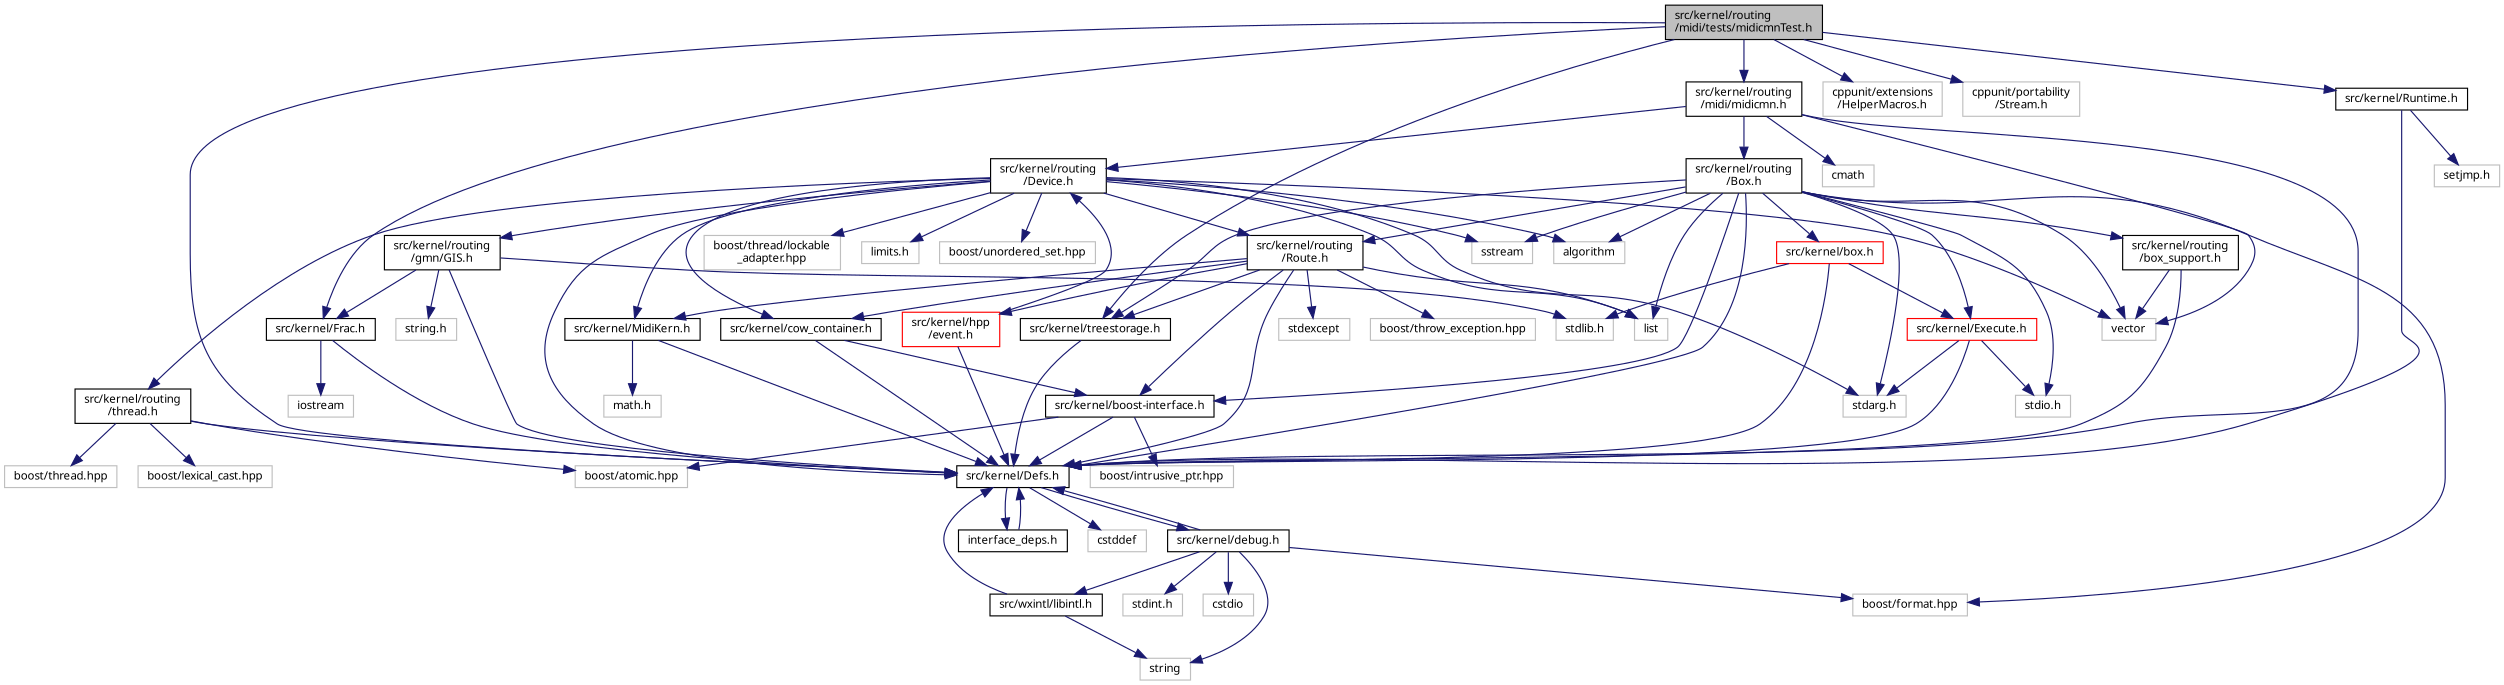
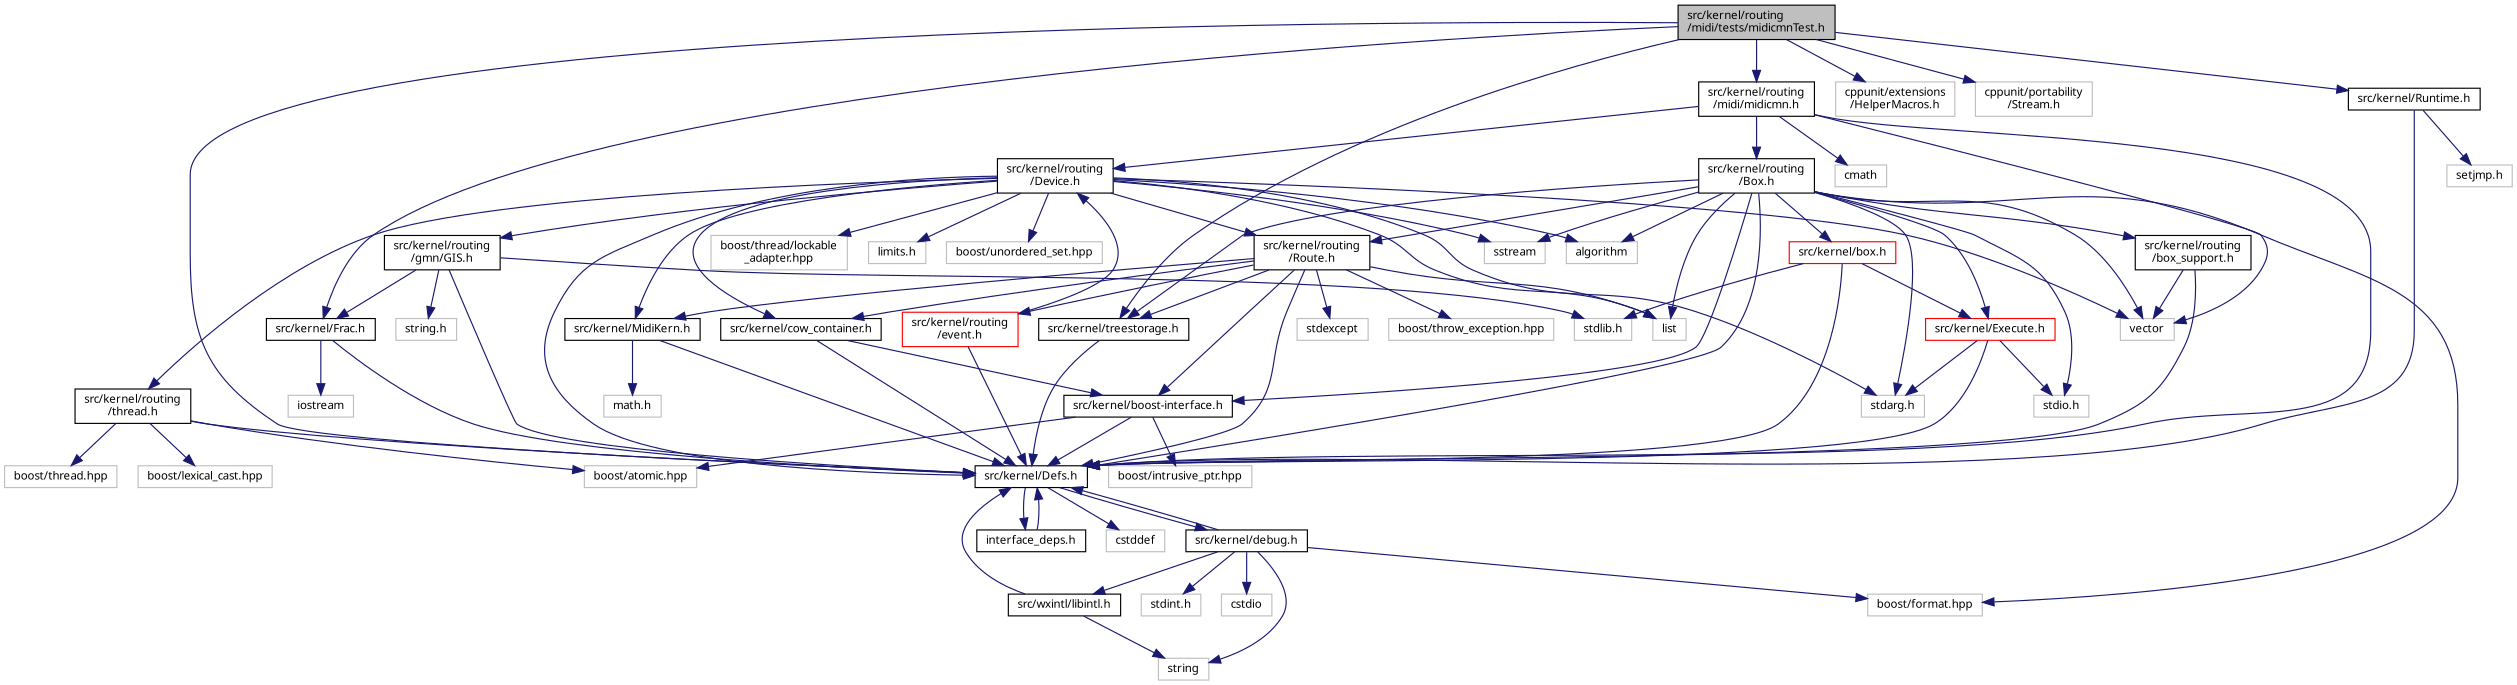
node "src/kernel/hpp /event.h": label "src/kernel/hpp /event.h" -> "src/kernel/routing /event.h"
